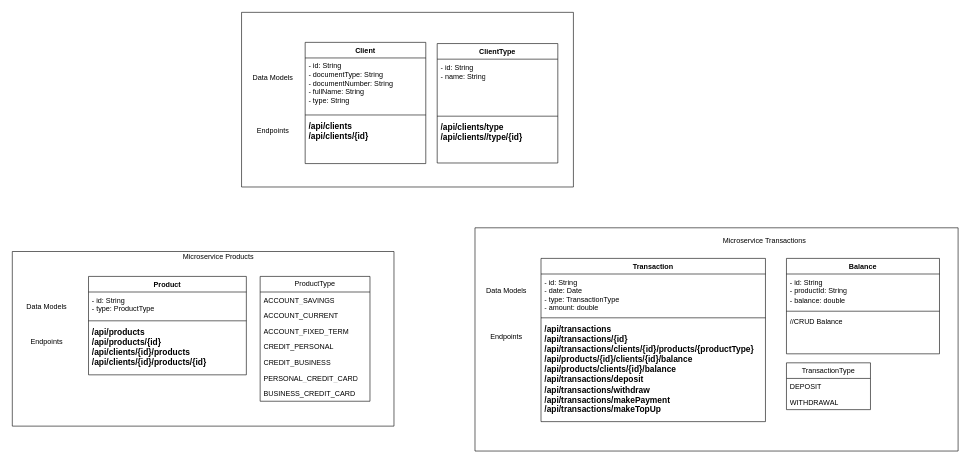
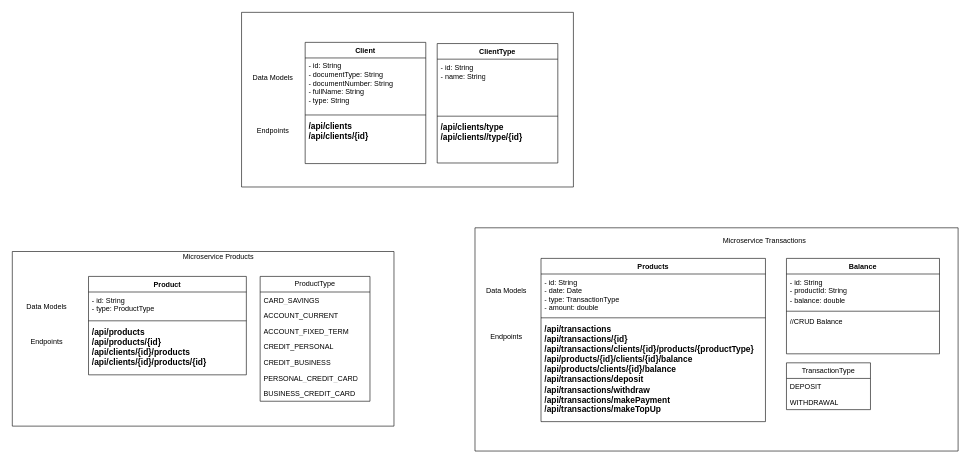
node "Transaction": label "Transaction" -> "Products"
node "ACCOUNT_SAVINGS": label "ACCOUNT_SAVINGS" -> "CARD_SAVINGS"
